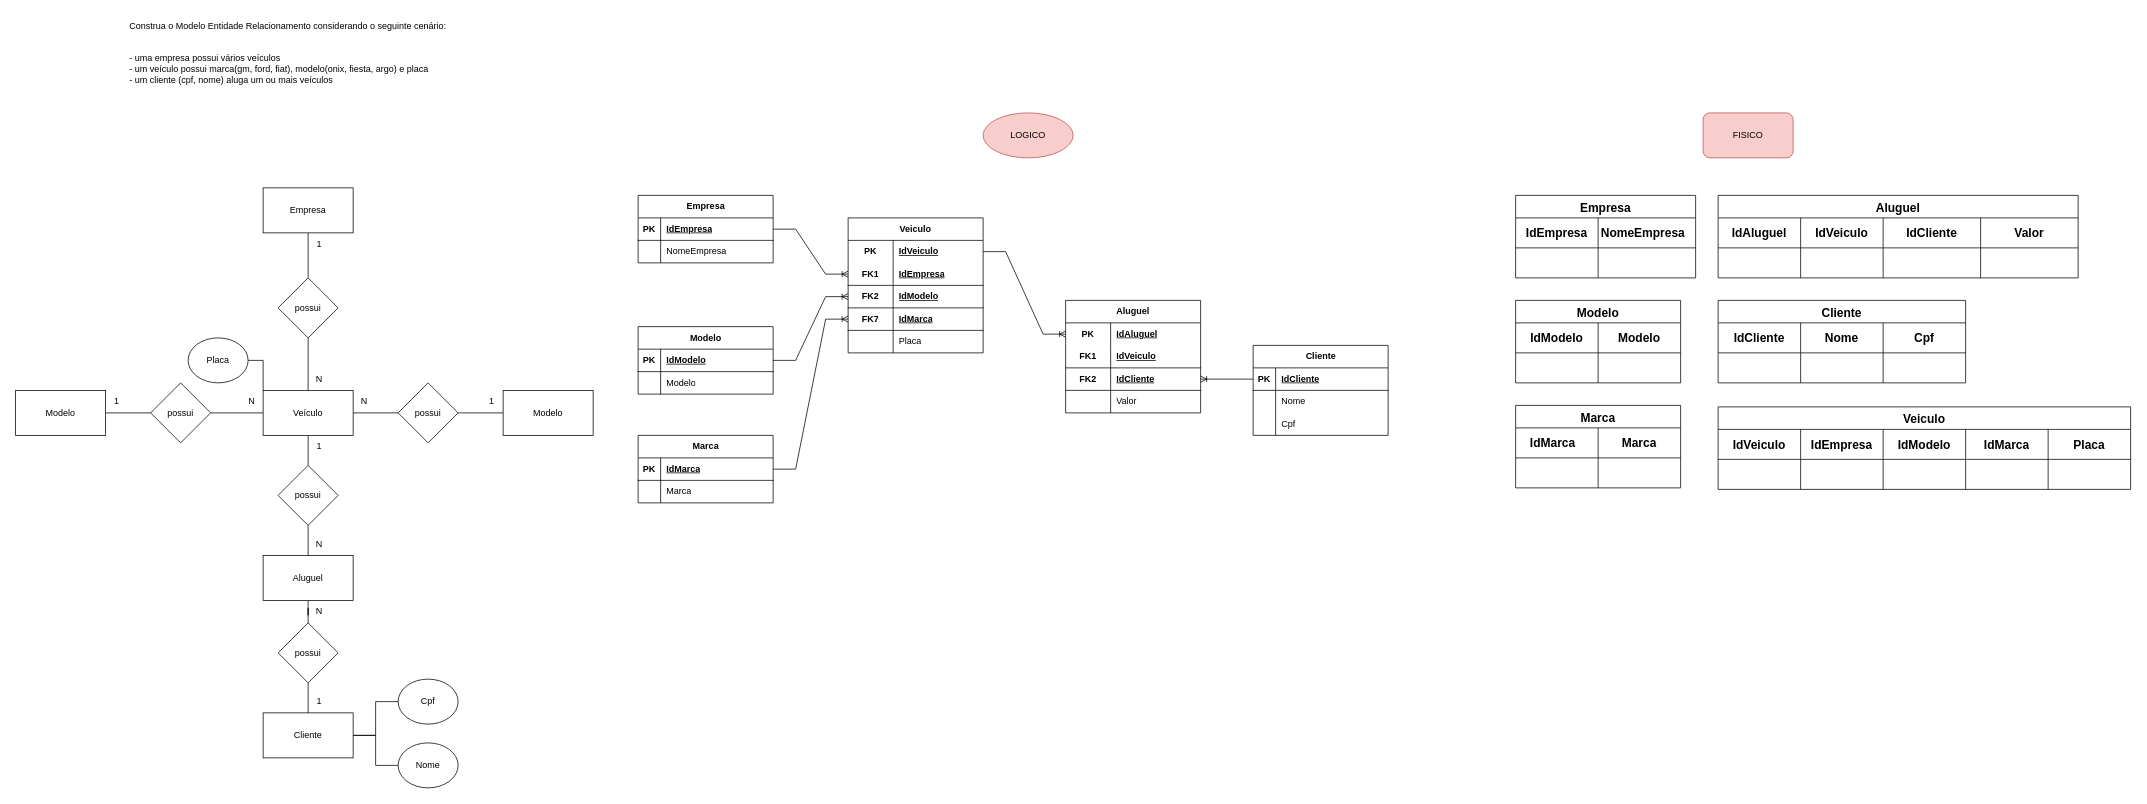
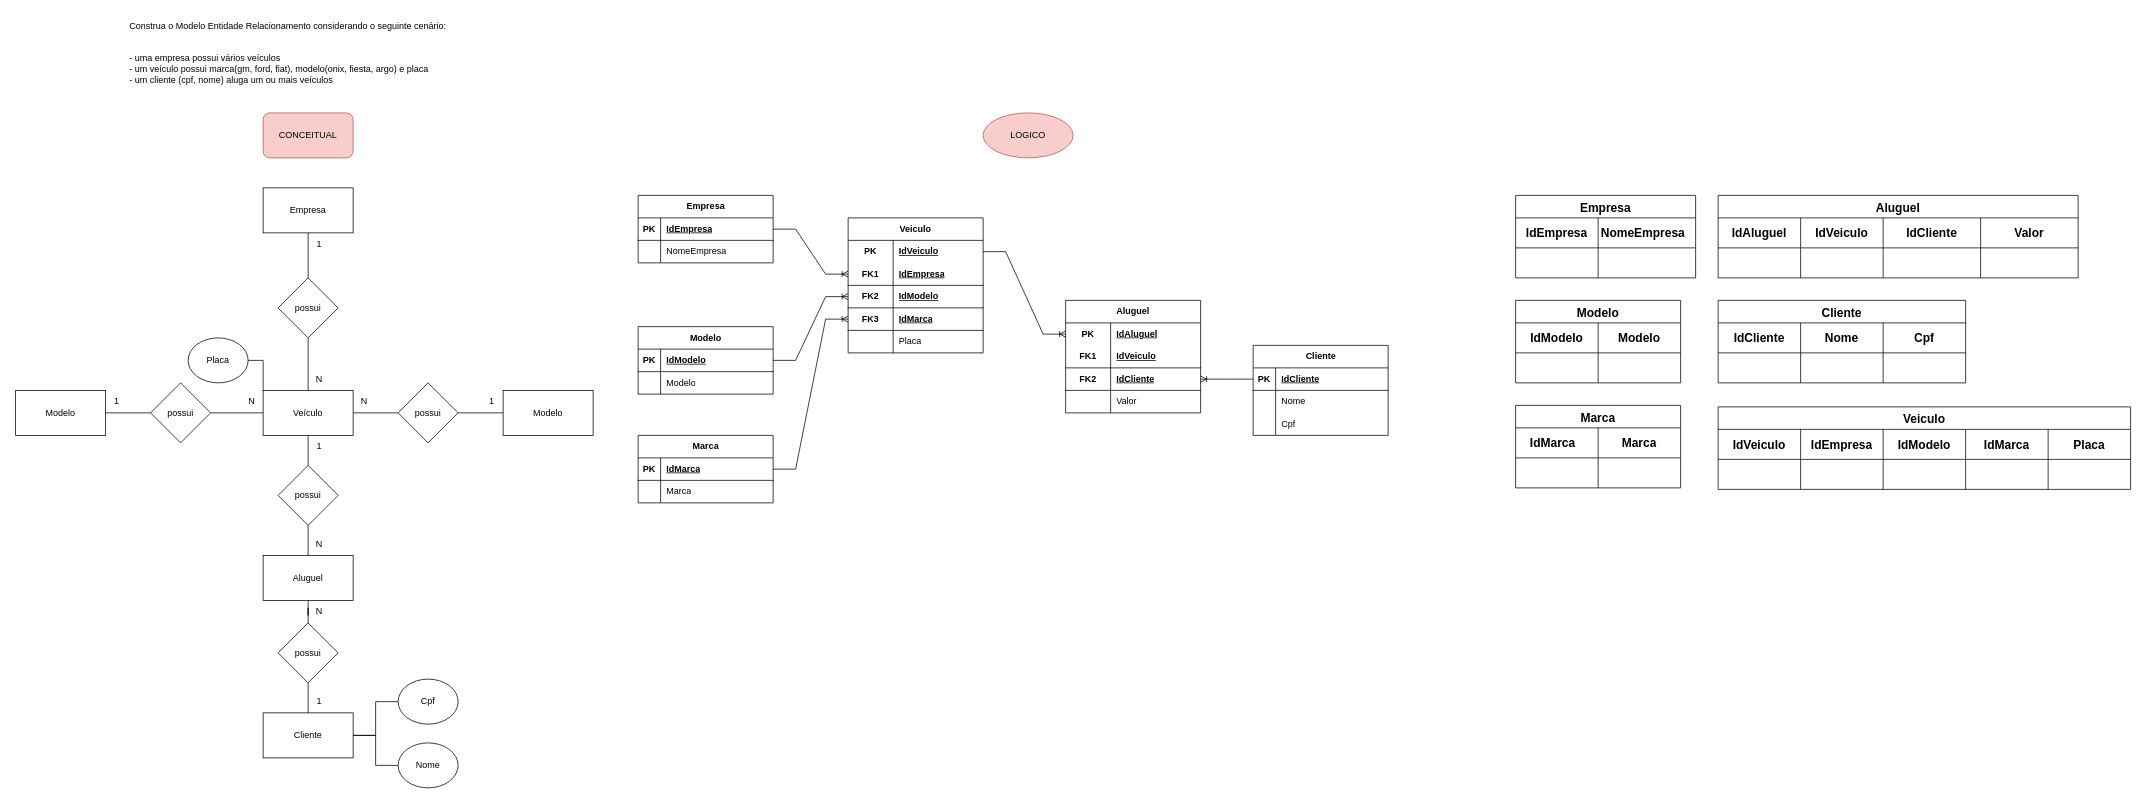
node "CONCEITUAL": added
node "FISICO": removed
node "FK7": label "FK7" -> "FK3"
